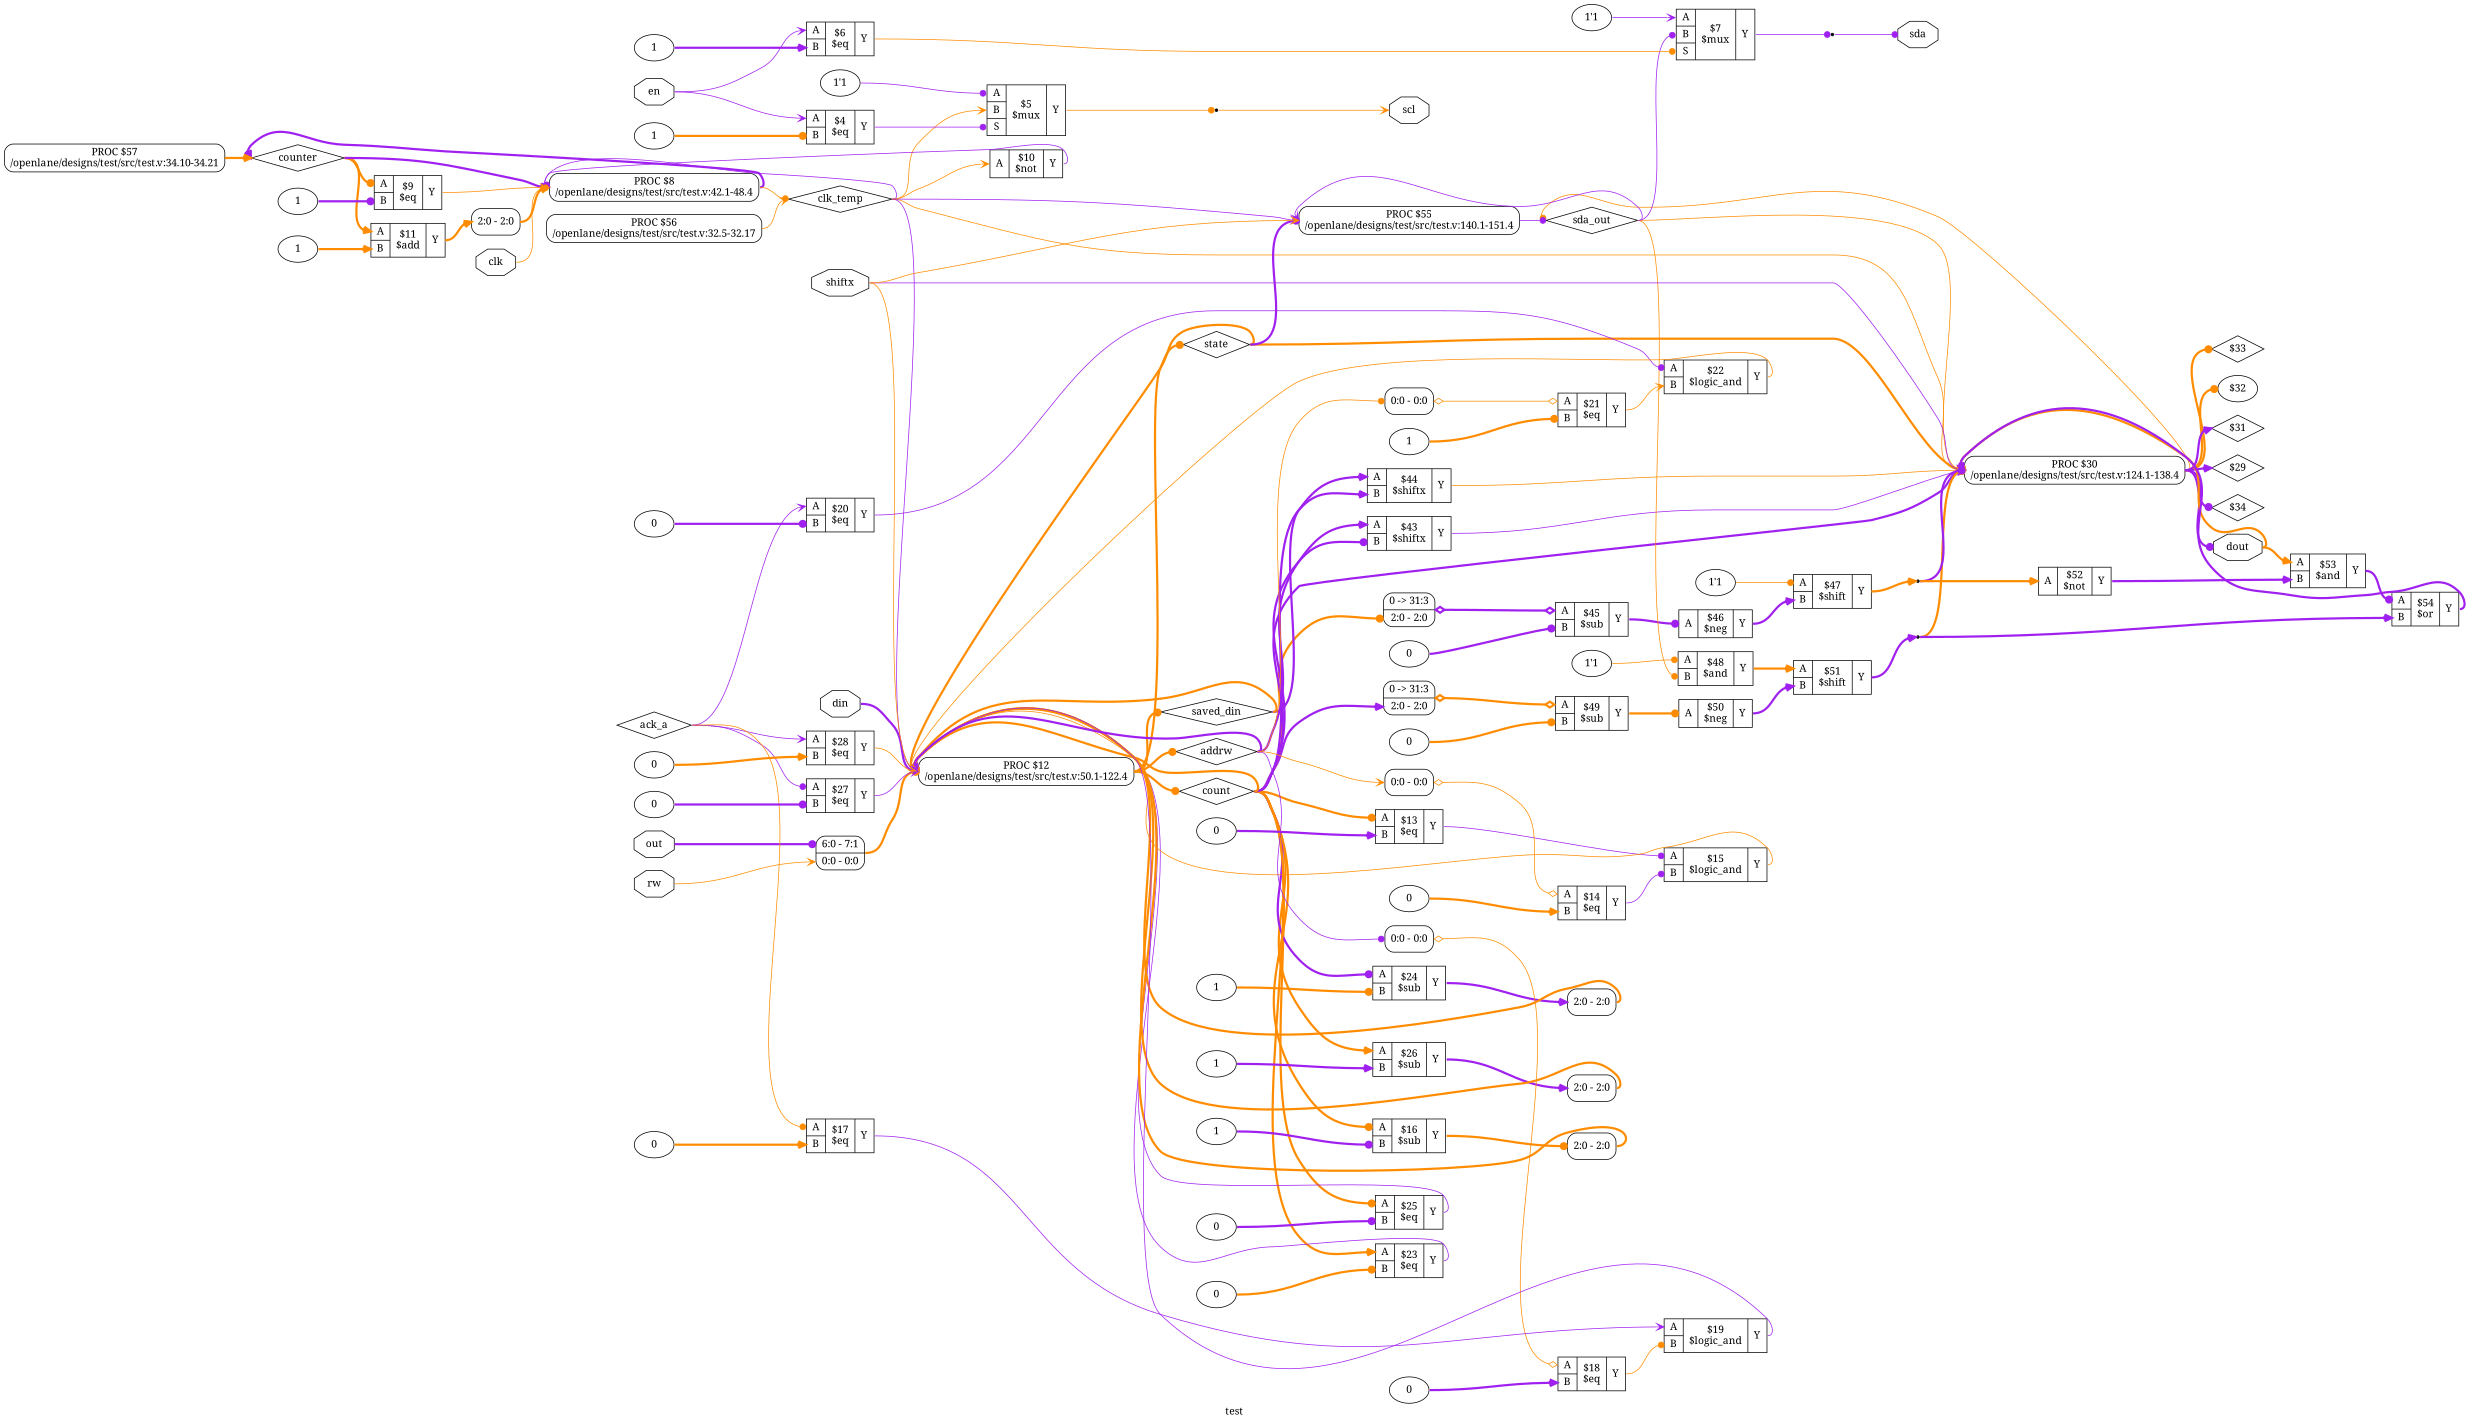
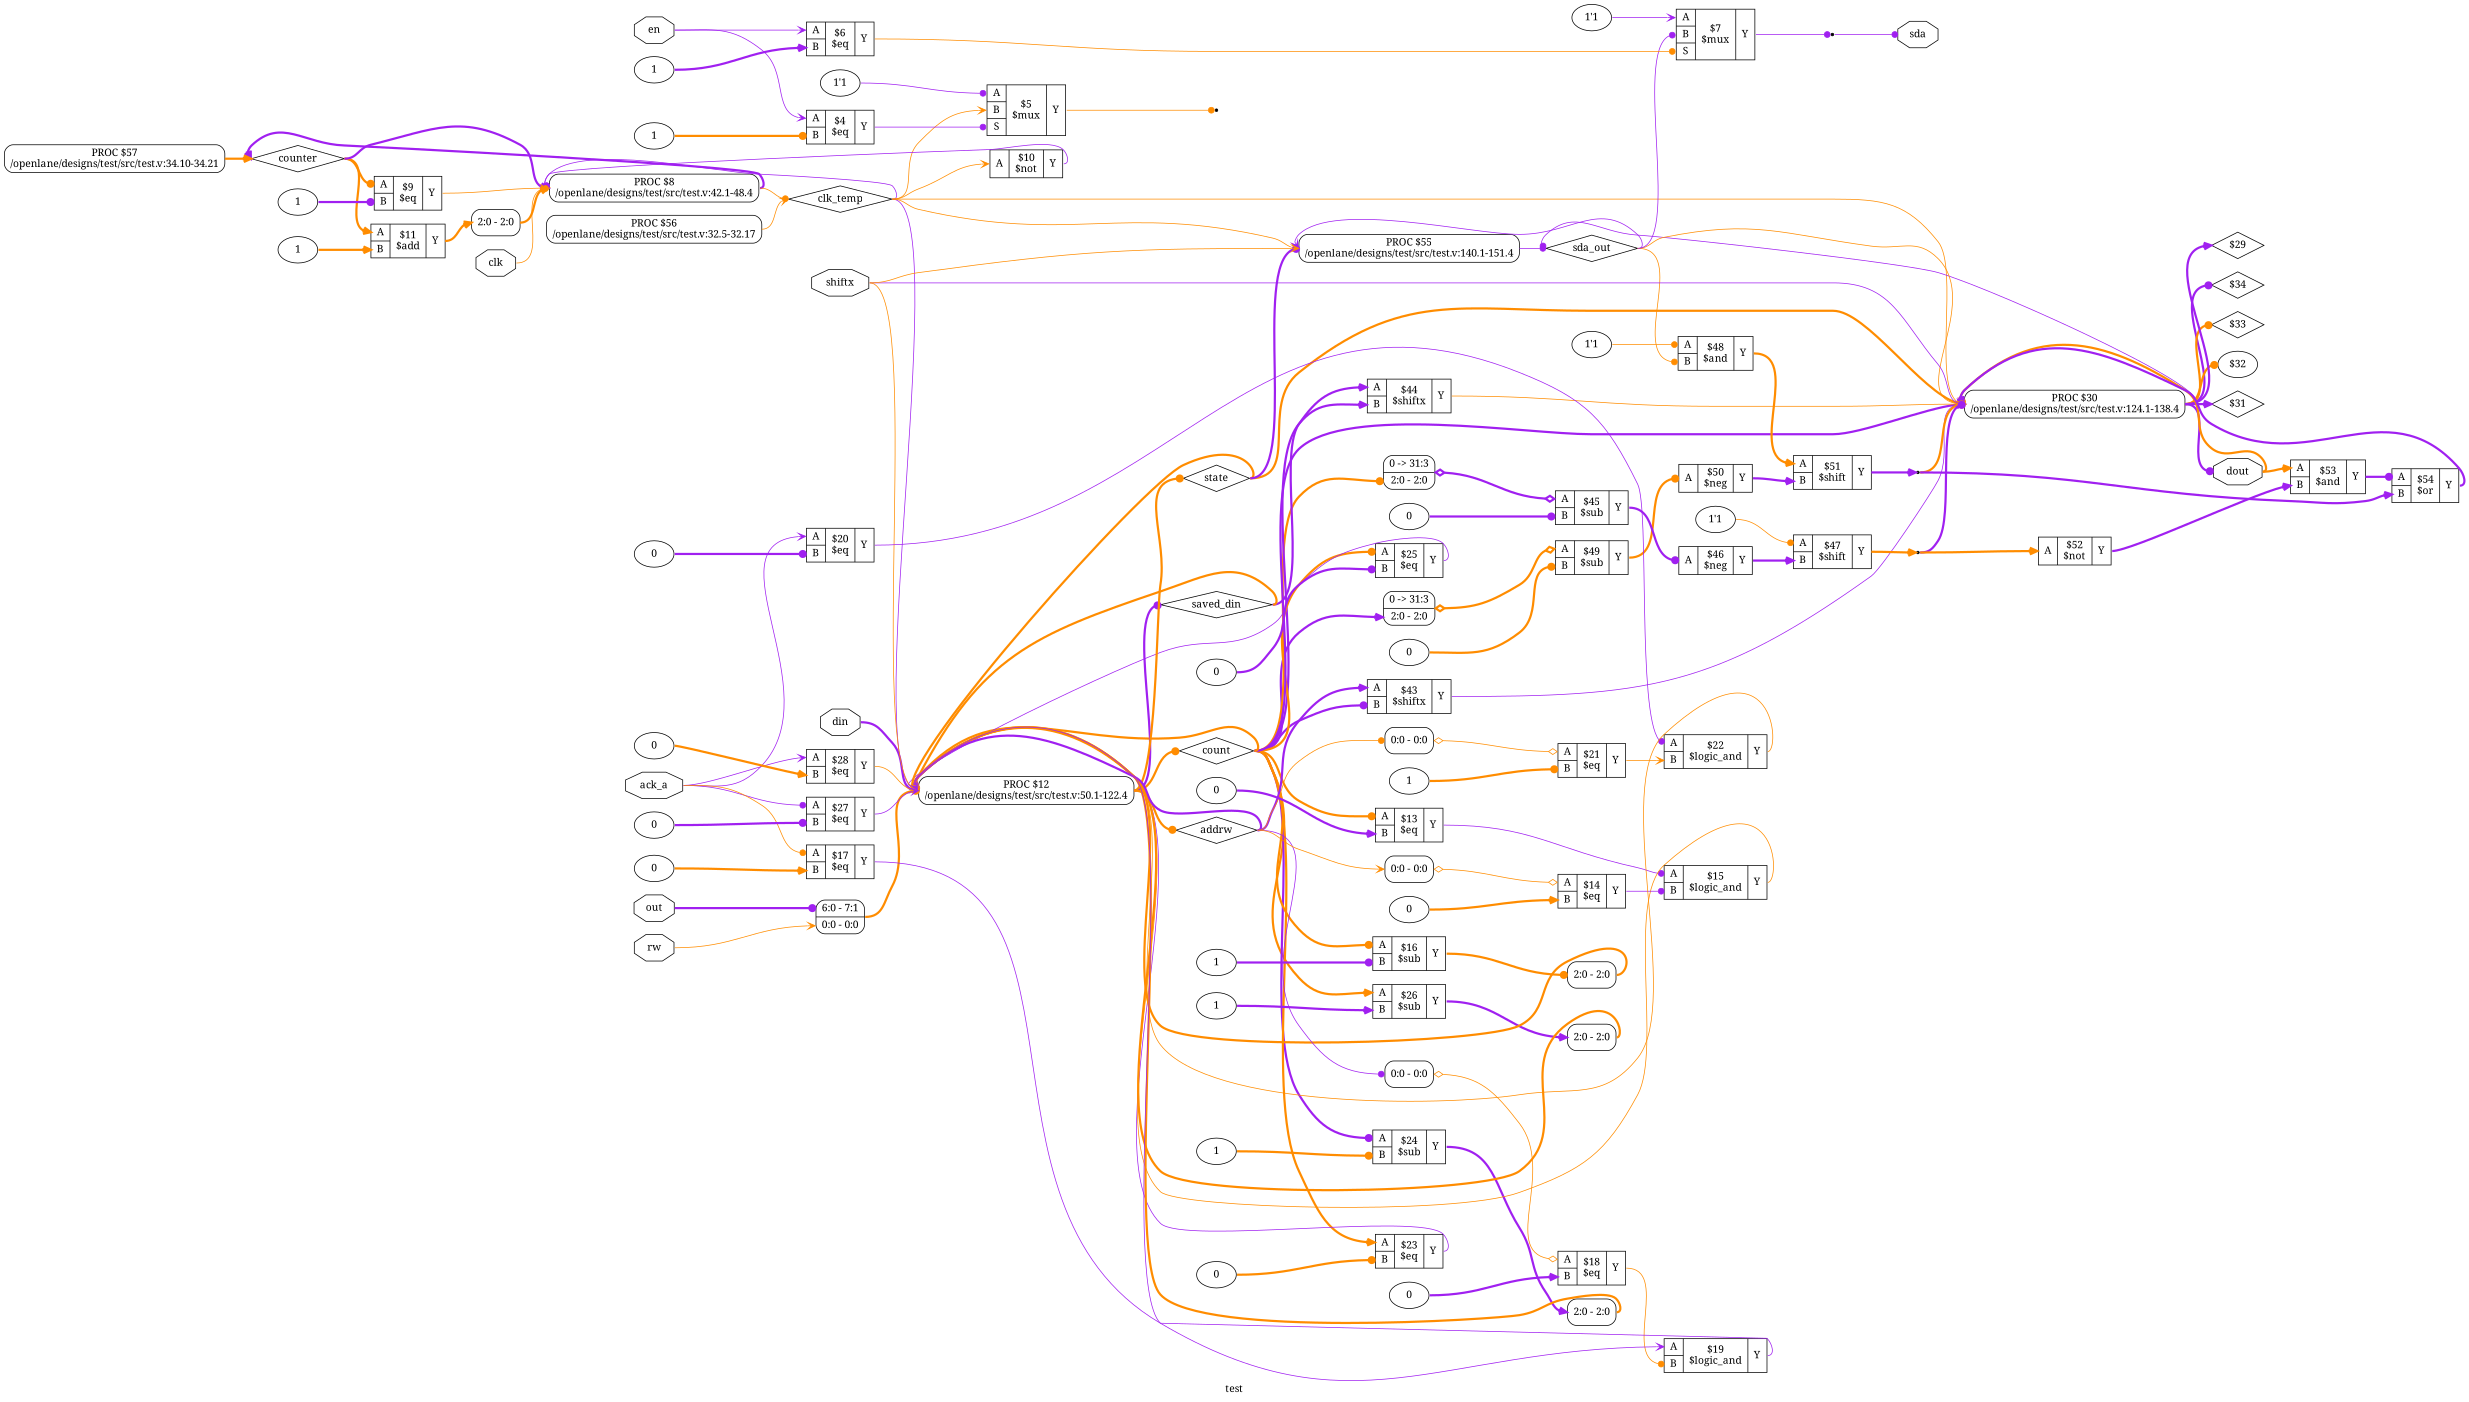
node "scl": removed
edge "clk_temp" -> "PROC $55 /openlane/designs/test/src/test.v:140.1-151.4": color purple -> darkorange
edge "PROC $30 /openlane/designs/test/src/test.v:124.1-138.4" -> "sda_out": color darkorange -> purple
node "ack_a": shape diamond -> octagon
edge "PROC $12 /openlane/designs/test/src/test.v:50.1-122.4" -> "saved_din": color darkorange -> purple
